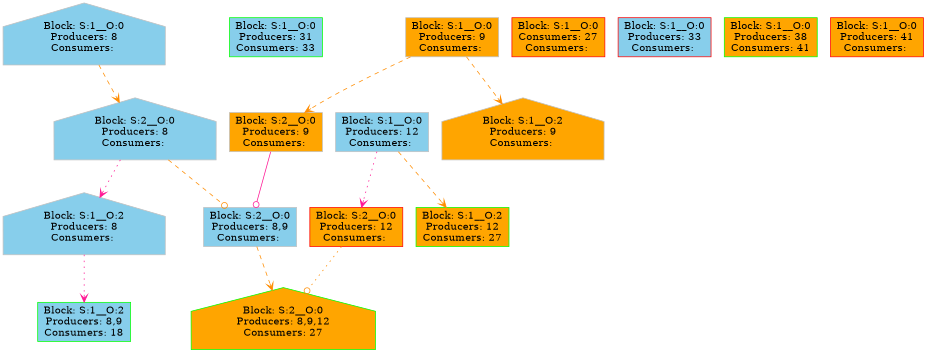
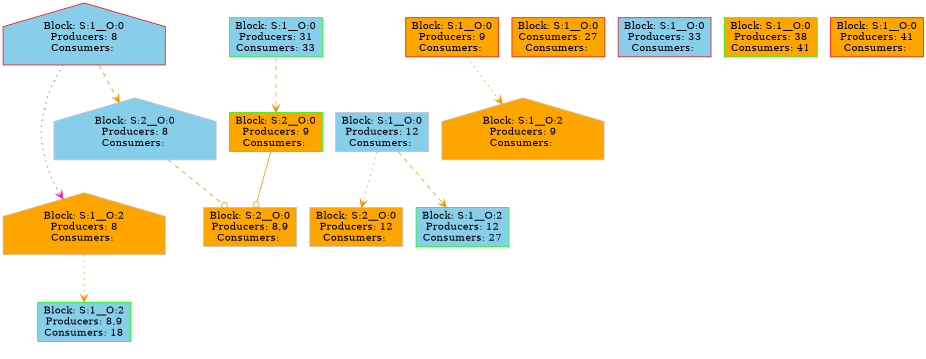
node "Block: S:1__O:0 Producers: 8 Consumers:": color grey -> red
node "Block: S:1__O:0 Producers: 9 Consumers:": color grey -> red
edge "Block: S:1__O:0 Producers: 9 Consumers:" -> "Block: S:1__O:2 Producers: 9 Consumers:": style dashed -> dotted
edge "Block: S:1__O:0 Producers: 9 Consumers:" -> "Block: S:2__O:0 Producers: 9 Consumers:": now "Block: S:1__O:0 Producers: 31 Consumers: 33" -> "Block: S:2__O:0 Producers: 9 Consumers:"
node "Block: S:2__O:0 Producers: 9 Consumers:": color grey -> green
edge "Block: S:2__O:0 Producers: 8 Consumers:" -> "Block: S:1__O:2 Producers: 8 Consumers:": now "Block: S:1__O:0 Producers: 8 Consumers:" -> "Block: S:1__O:2 Producers: 8 Consumers:"
edge "Block: S:1__O:0 Producers: 12 Consumers:" -> "Block: S:2__O:0 Producers: 12 Consumers:": color deeppink -> darkorange
edge "Block: S:2__O:0 Producers: 9 Consumers:" -> "Block: S:2__O:0 Producers: 8,9 Consumers:": color deeppink -> darkorange
node "Block: S:1__O:2 Producers: 8 Consumers:": fillcolor skyblue -> orange
node "Block: S:2__O:0 Producers: 8,9 Consumers:": fillcolor skyblue -> orange
node "Block: S:2__O:0 Producers: 12 Consumers:": color red -> grey
node "Block: S:1__O:2 Producers: 12 Consumers: 27": fillcolor orange -> skyblue
edge "Block: S:1__O:2 Producers: 8 Consumers:" -> "Block: S:1__O:2 Producers: 8,9 Consumers: 18": color deeppink -> darkorange
node "Block: S:2__O:0 Producers: 8,9,12 Consumers: 27": removed
